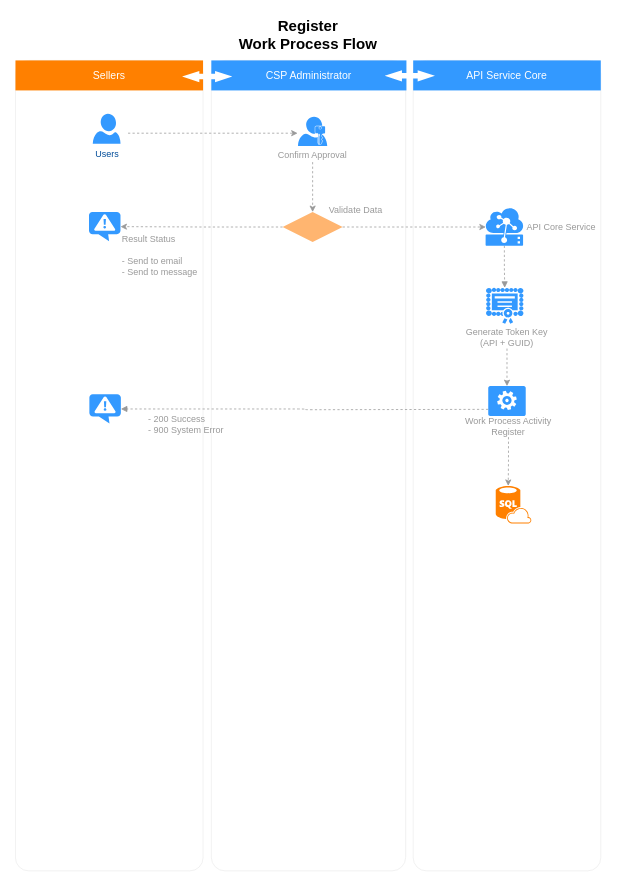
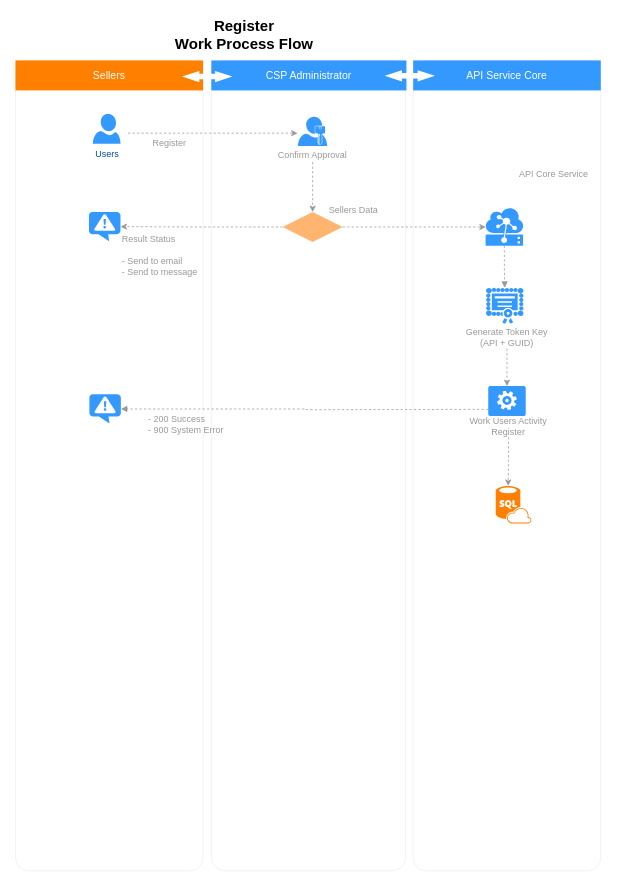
node "Register Work Process Flow": moved (308, 34) -> (244, 34)
node "Register": added
node "Validate Data": label "Validate Data" -> "Sellers Data"
node "API Core Service": moved (561, 227) -> (554, 174)
node "Work Process Activity Register": label "Work Process Activity Register" -> "Work Users Activity Register"
